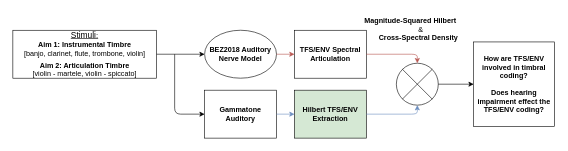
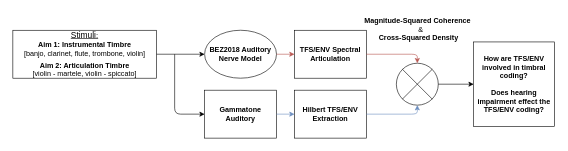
node "Magnitude-Squared Hilbert": label "Magnitude-Squared Hilbert" -> "Magnitude-Squared Coherence"
node "Cross-Spectral Density": label "Cross-Spectral Density" -> "Cross-Squared Density"
node "Hilbert TFS/ENV Extraction": fillcolor #d5e8d4 -> #ffffff
